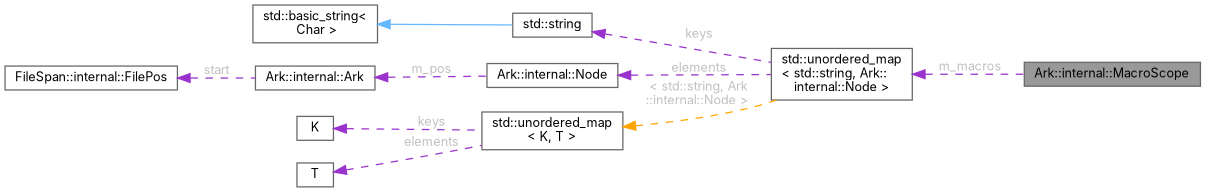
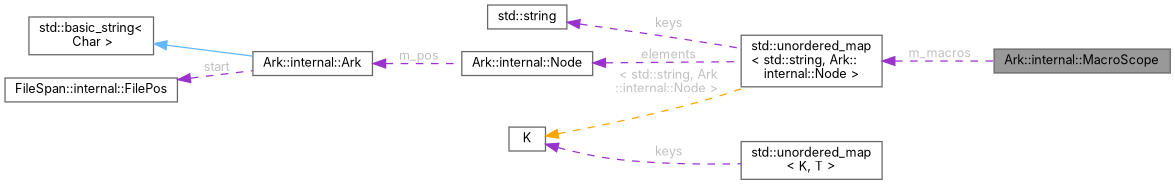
edge "std::string" -> "std::basic_string< Char >": now "Ark::internal::Ark" -> "std::basic_string< Char >"
edge "std::unordered_map < std::string, Ark:: internal::Node >" -> "std::unordered_map < K, T >": now "std::unordered_map < std::string, Ark:: internal::Node >" -> "K"
node "T": removed
